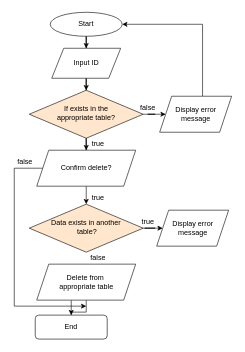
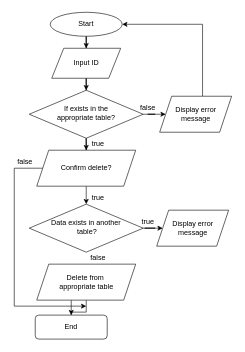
node "If exists in the appropriate table?": fillcolor #ffe6cc -> #ffffff
node "Data exists in another table?": fillcolor #ffe6cc -> #ffffff
